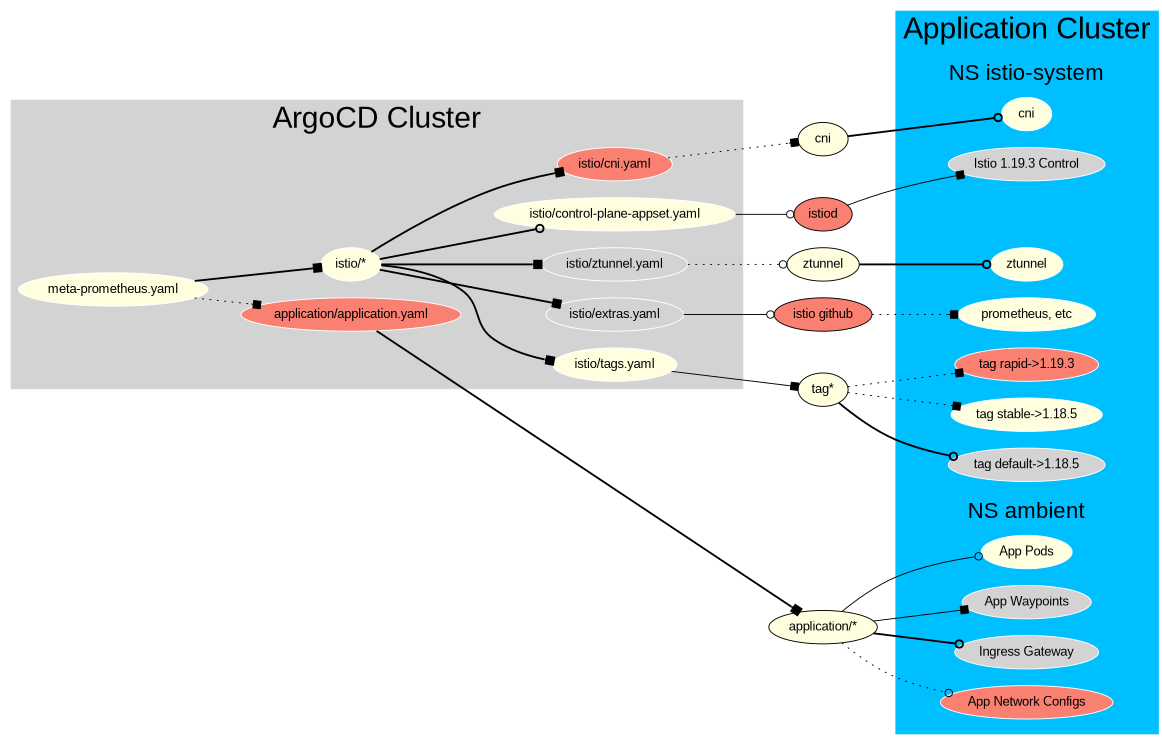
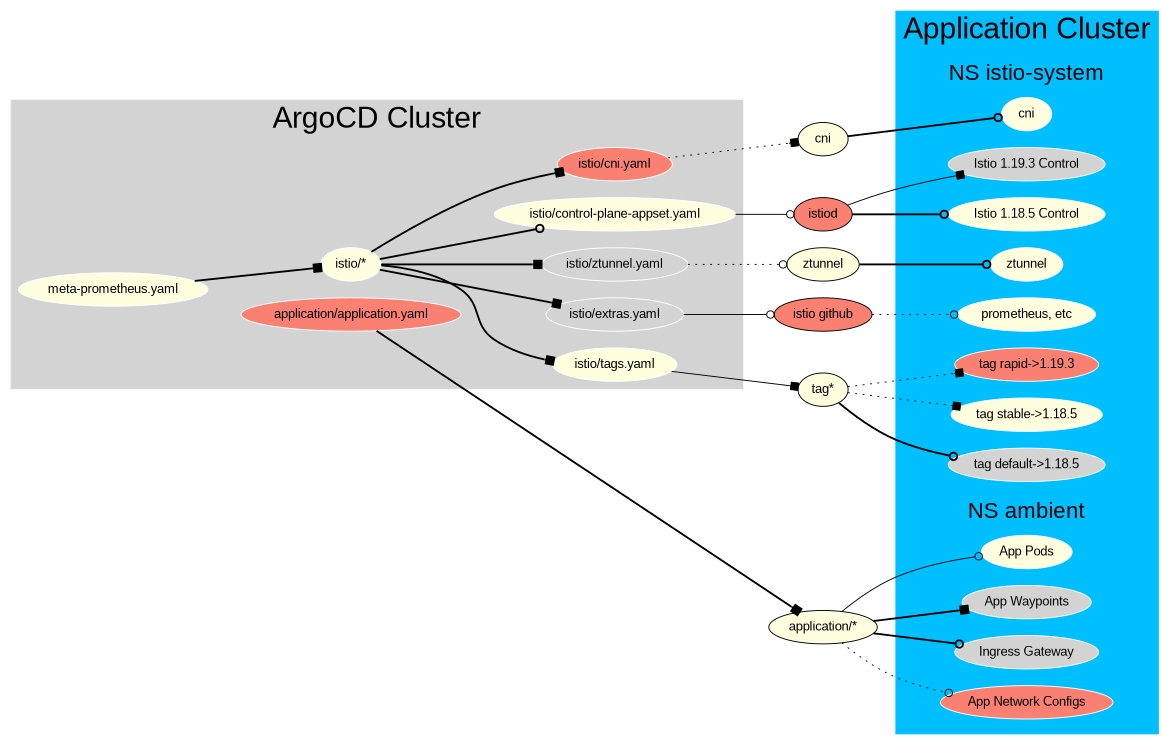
node "Istio 1.18.5 Control": added
edge "meta-prometheus.yaml" -> "application/application.yaml": removed
edge "istio github" -> "prometheus, etc": arrowhead box -> odot
edge "application/*" -> "App Waypoints": style solid -> bold
